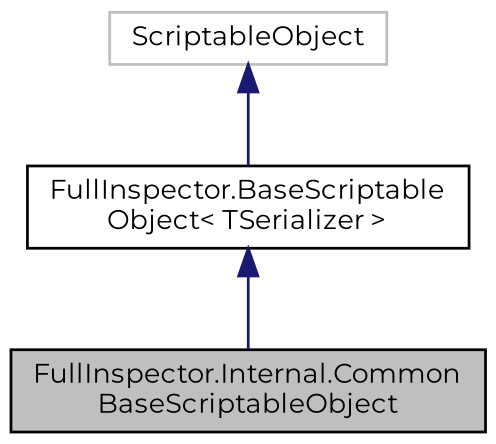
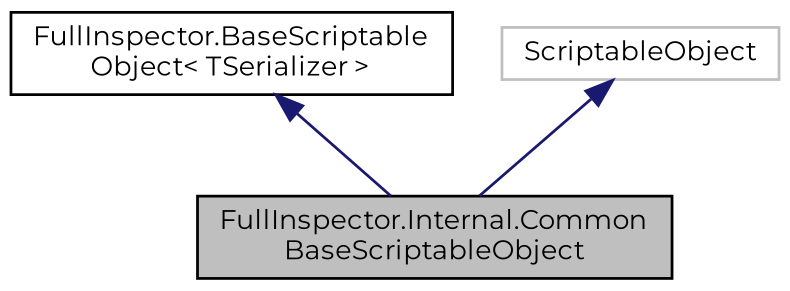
edge "FullInspector.BaseScriptable Object< TSerializer >" -> "ScriptableObject": now "FullInspector.Internal.Common BaseScriptableObject" -> "ScriptableObject"
